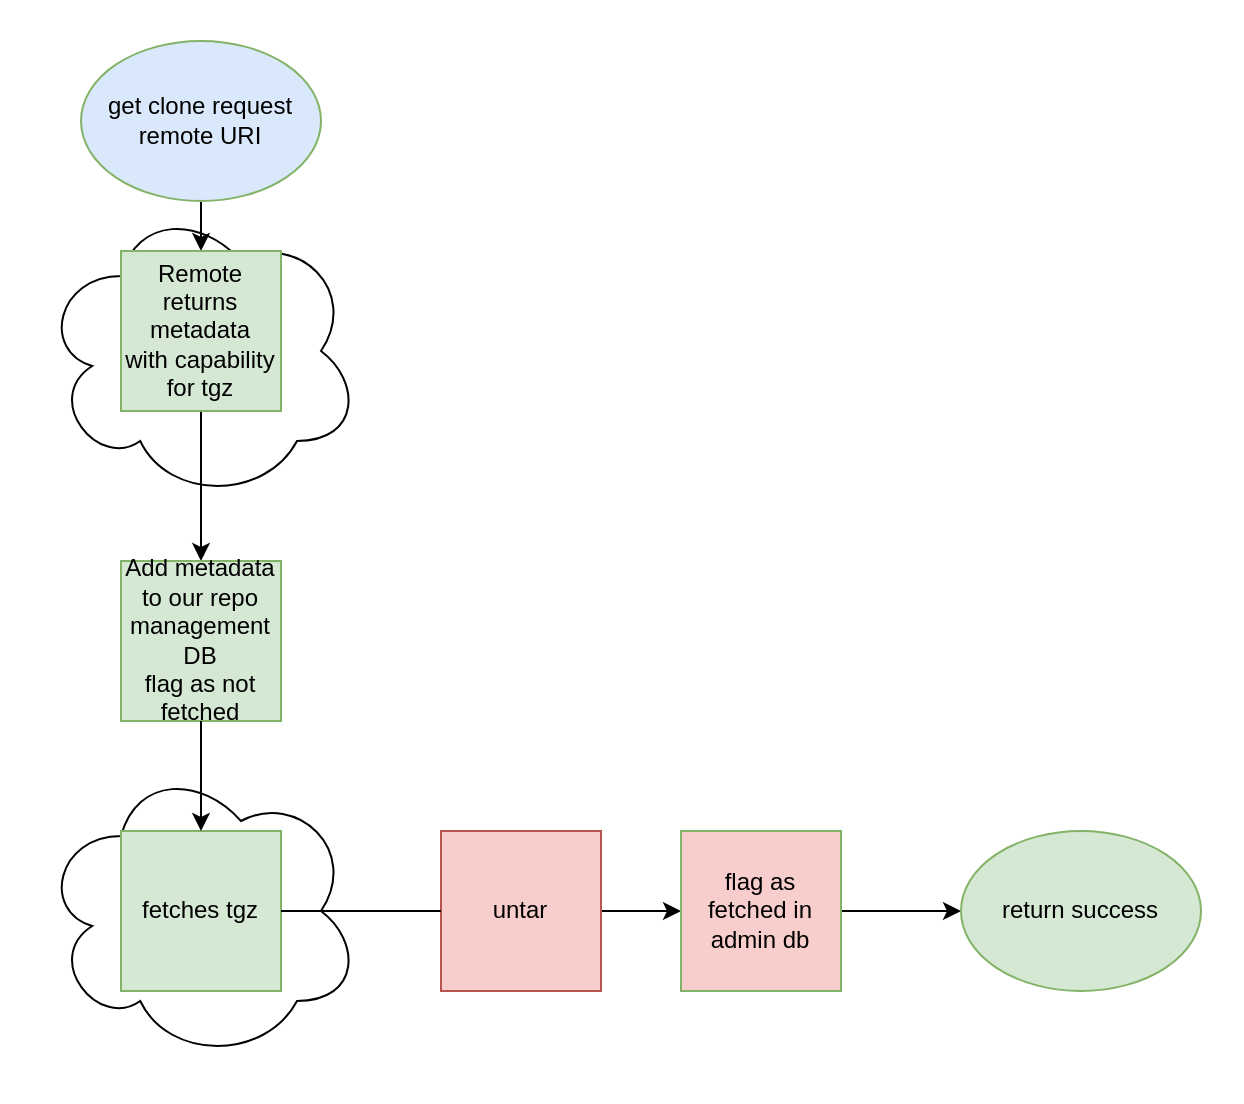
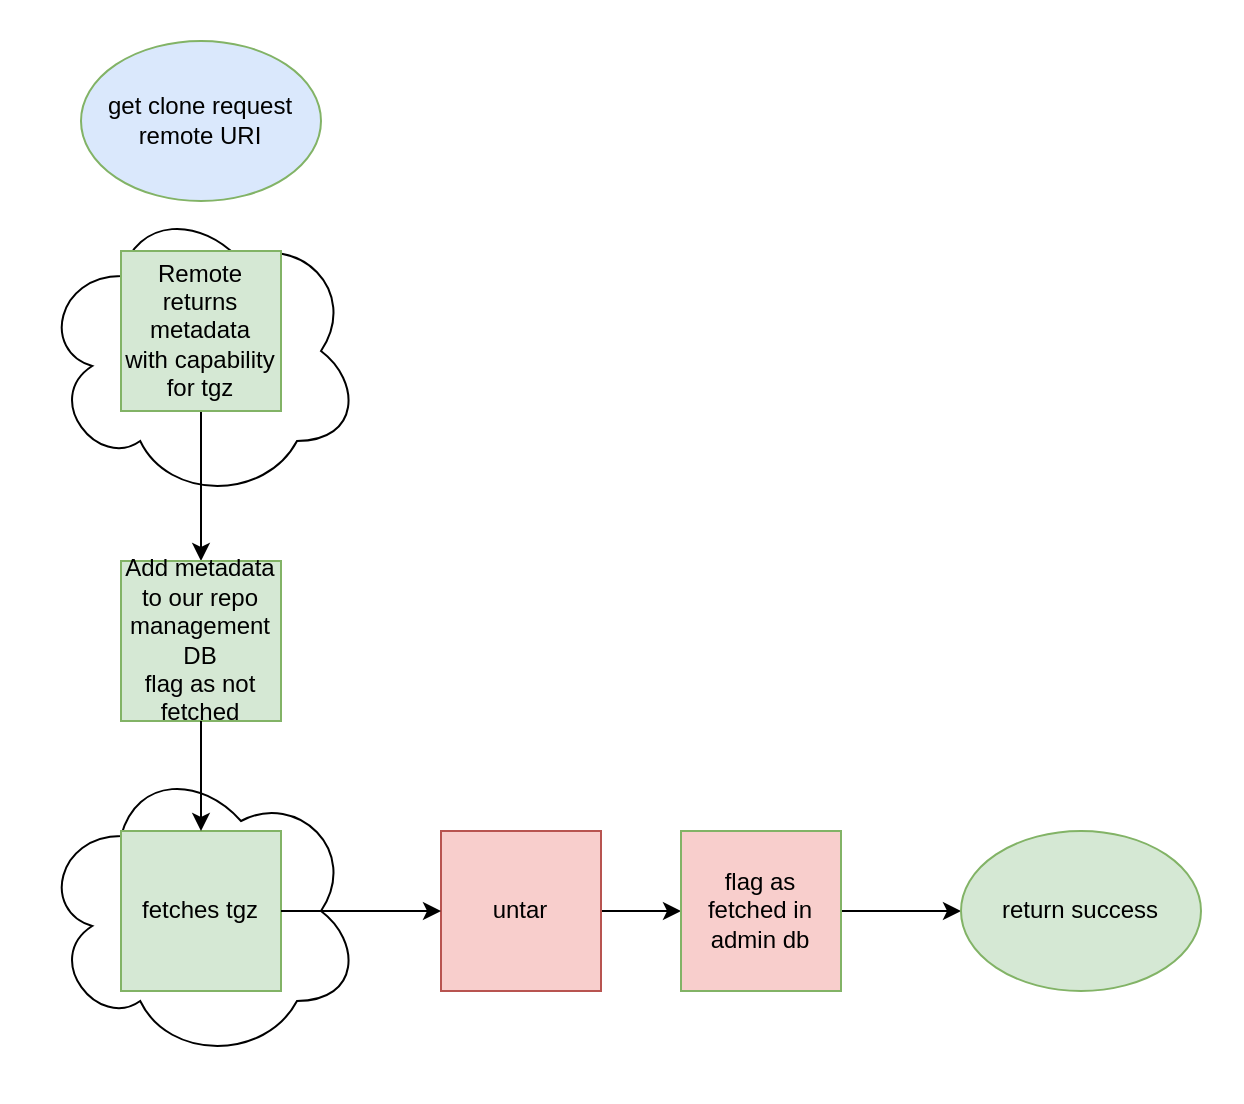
edge "get clone request remote URI" -> "Remote returns metadata with capability for tgz": removed
edge "fetches tgz" -- "untar": arrowhead none -> classic
